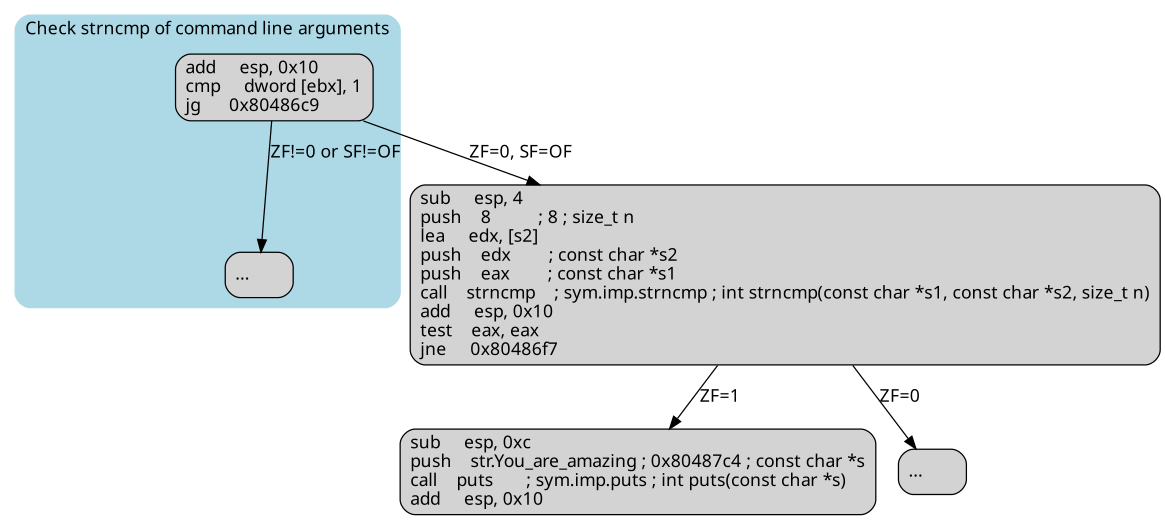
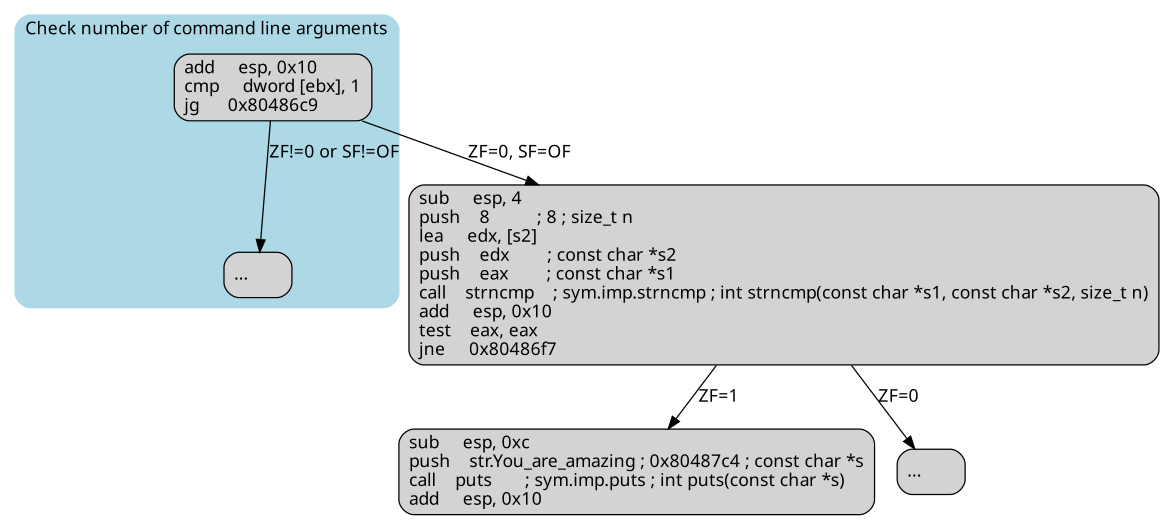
cluster "Check strncmp of command line arguments": label "Check strncmp of command line arguments" -> "Check number of command line arguments"
